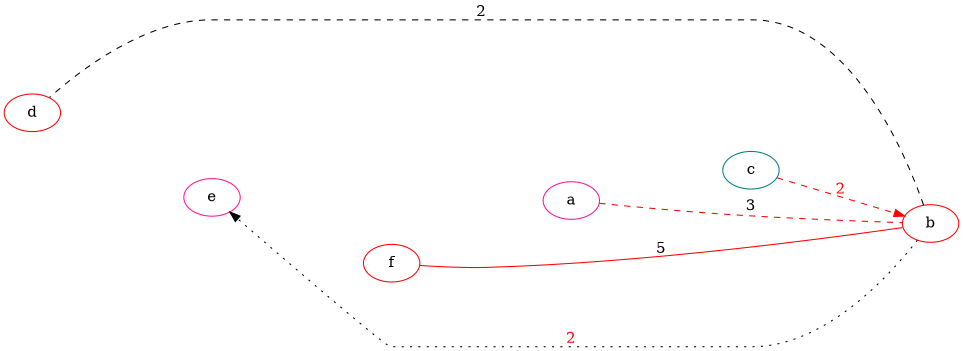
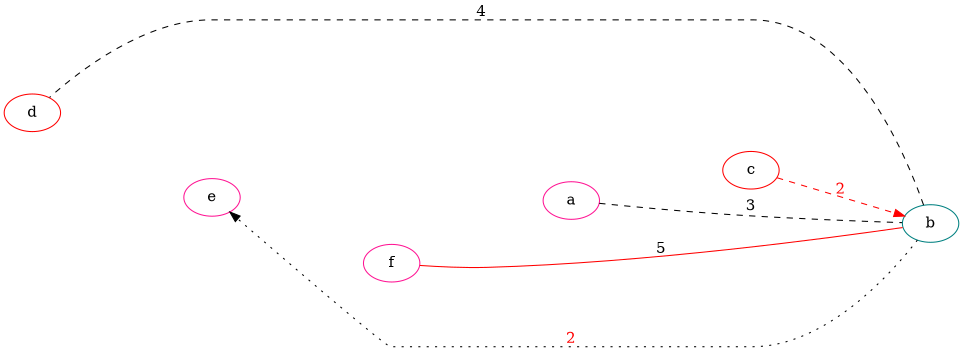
edge "d" -- "b": label "2" -> "4"
node "c": color teal -> red
edge "a" -- "b": color red -> black
node "b": color red -> teal
node "f": color red -> deeppink
